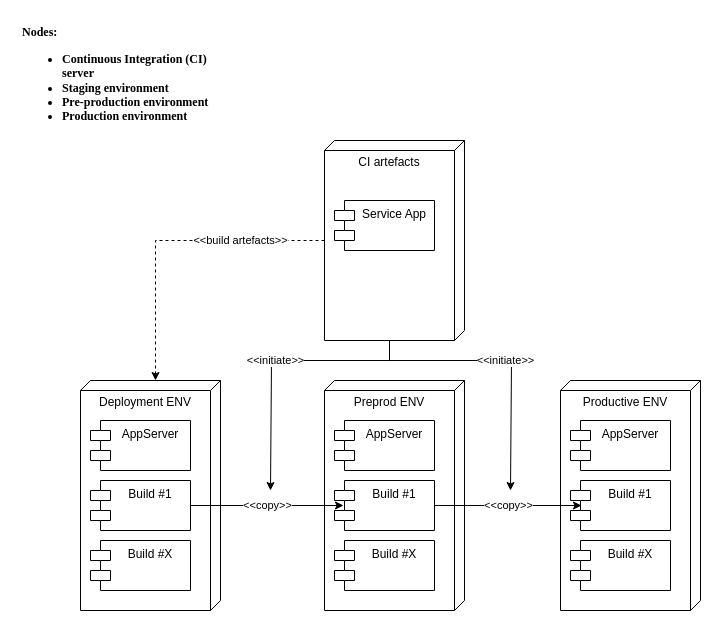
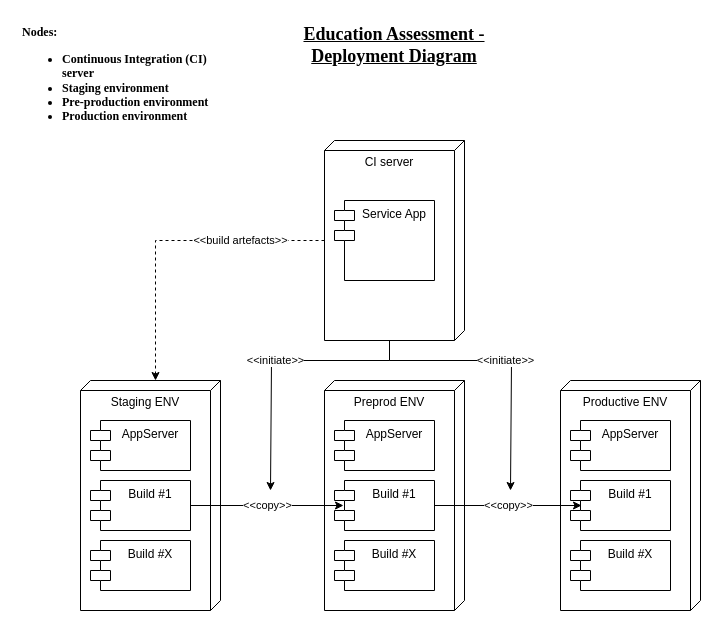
node "Education Assessment - Deployment Diagram": added
node "CI artefacts": label "CI artefacts" -> "CI server"
node "Service App": size 100x50 -> 100x80
node "Deployment ENV": label "Deployment ENV" -> "Staging ENV"
